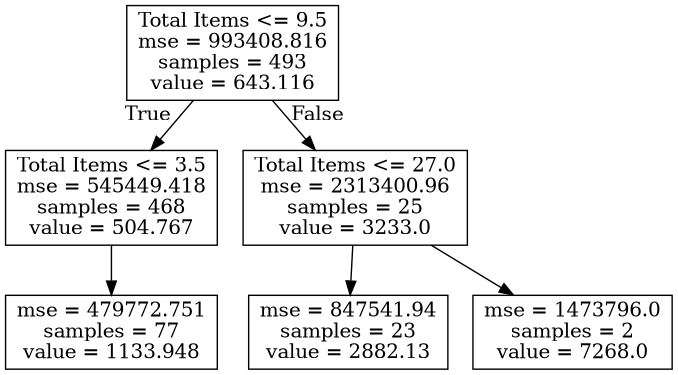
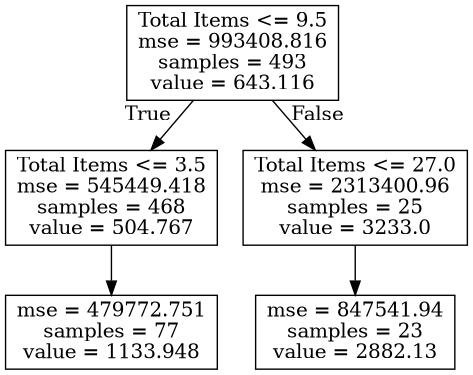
node "mse = 1473796.0 samples = 2 value = 7268.0": removed
